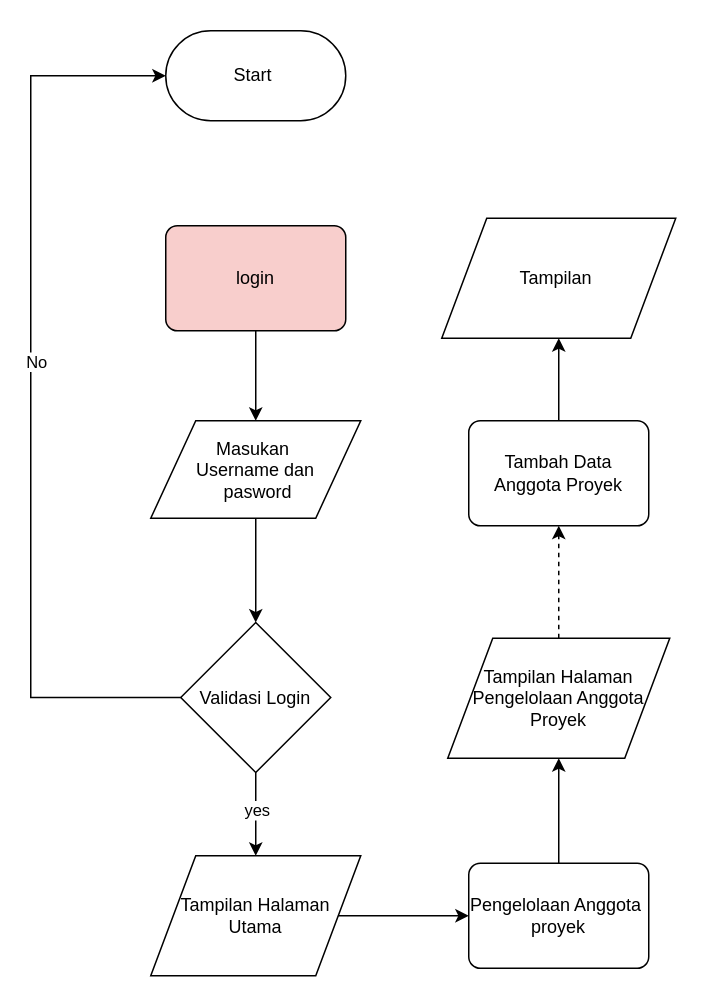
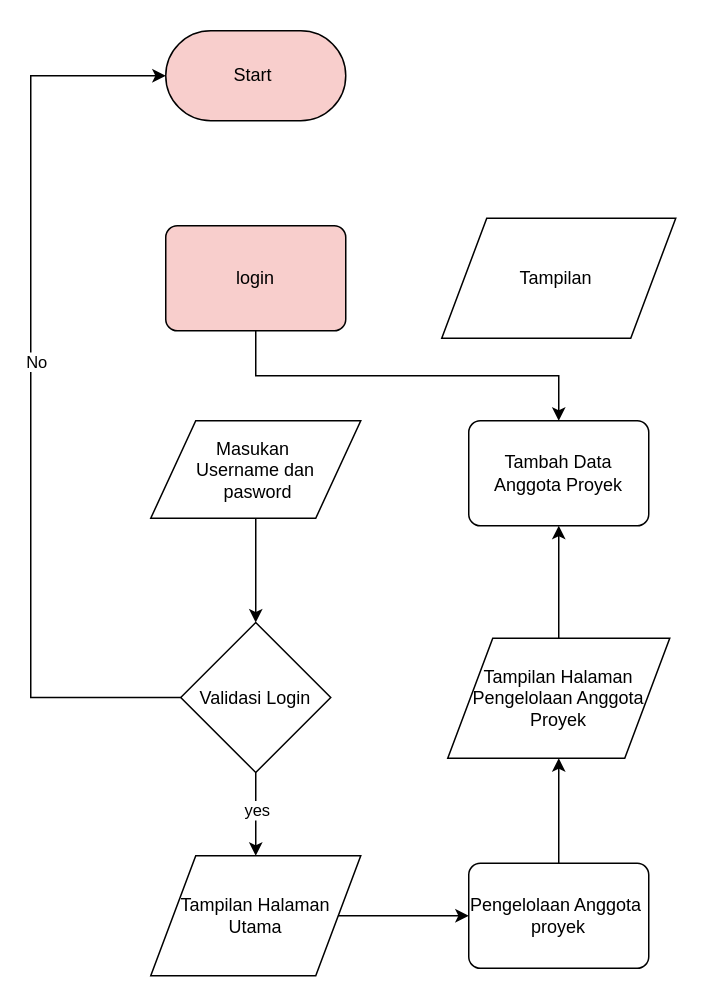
node "Start": fillcolor #ffffff -> #f8cecc
edge "Tambah Data Anggota Proyek" -> "Tampilan": removed
edge "login" -> "Masukan Username dan pasword": now "login" -> "Tambah Data Anggota Proyek"
edge "Tampilan Halaman Pengelolaan Anggota Proyek" -> "Tambah Data Anggota Proyek": style dashed -> solid
